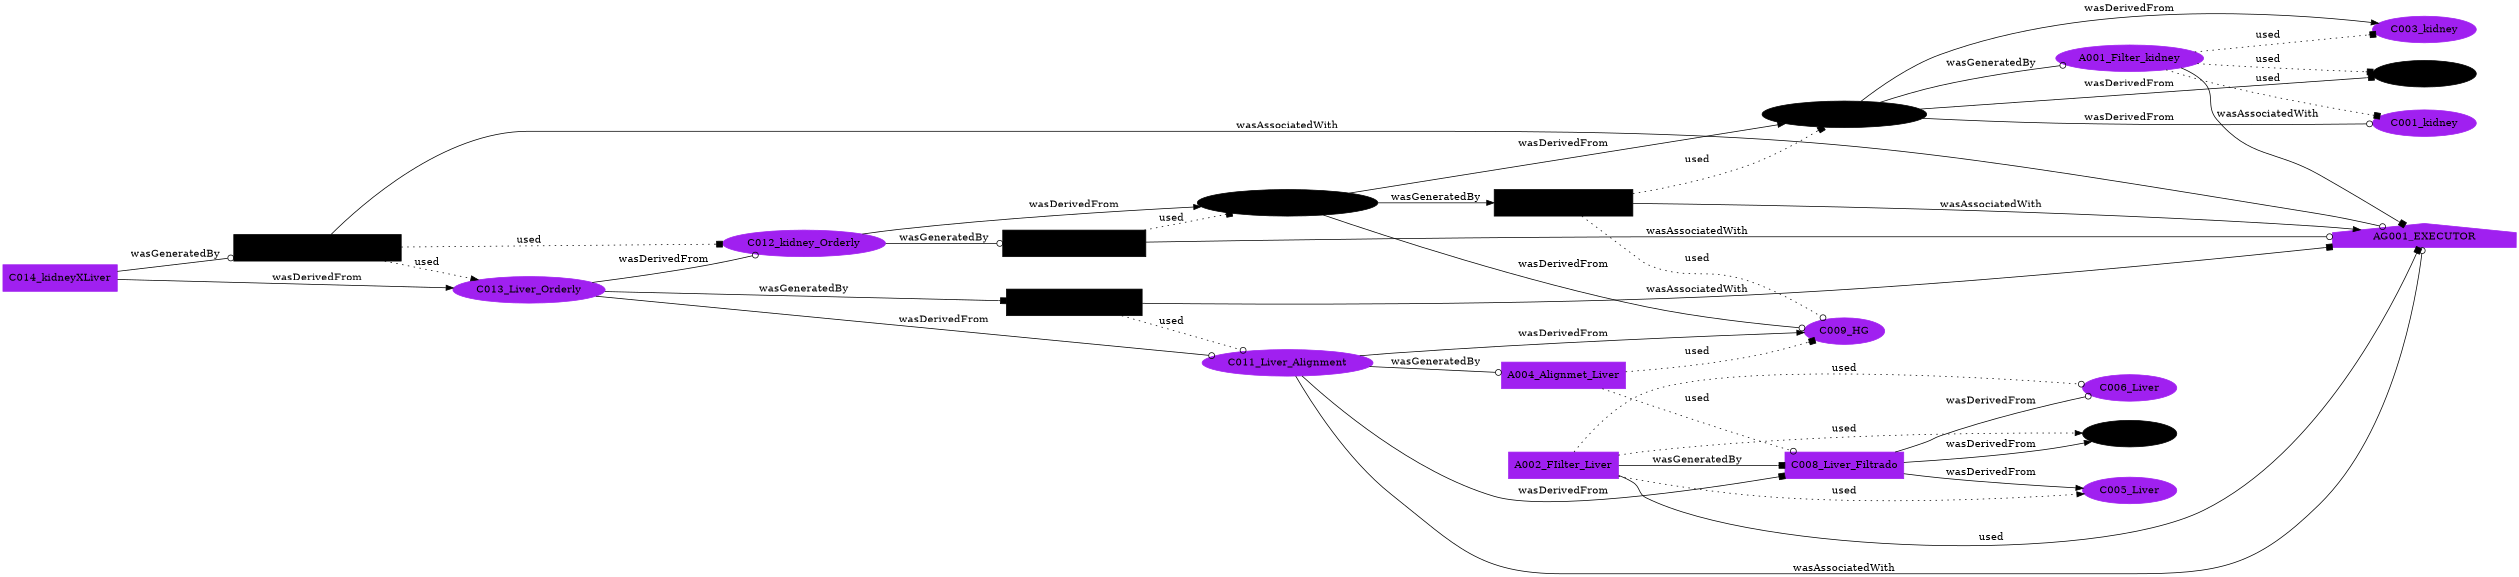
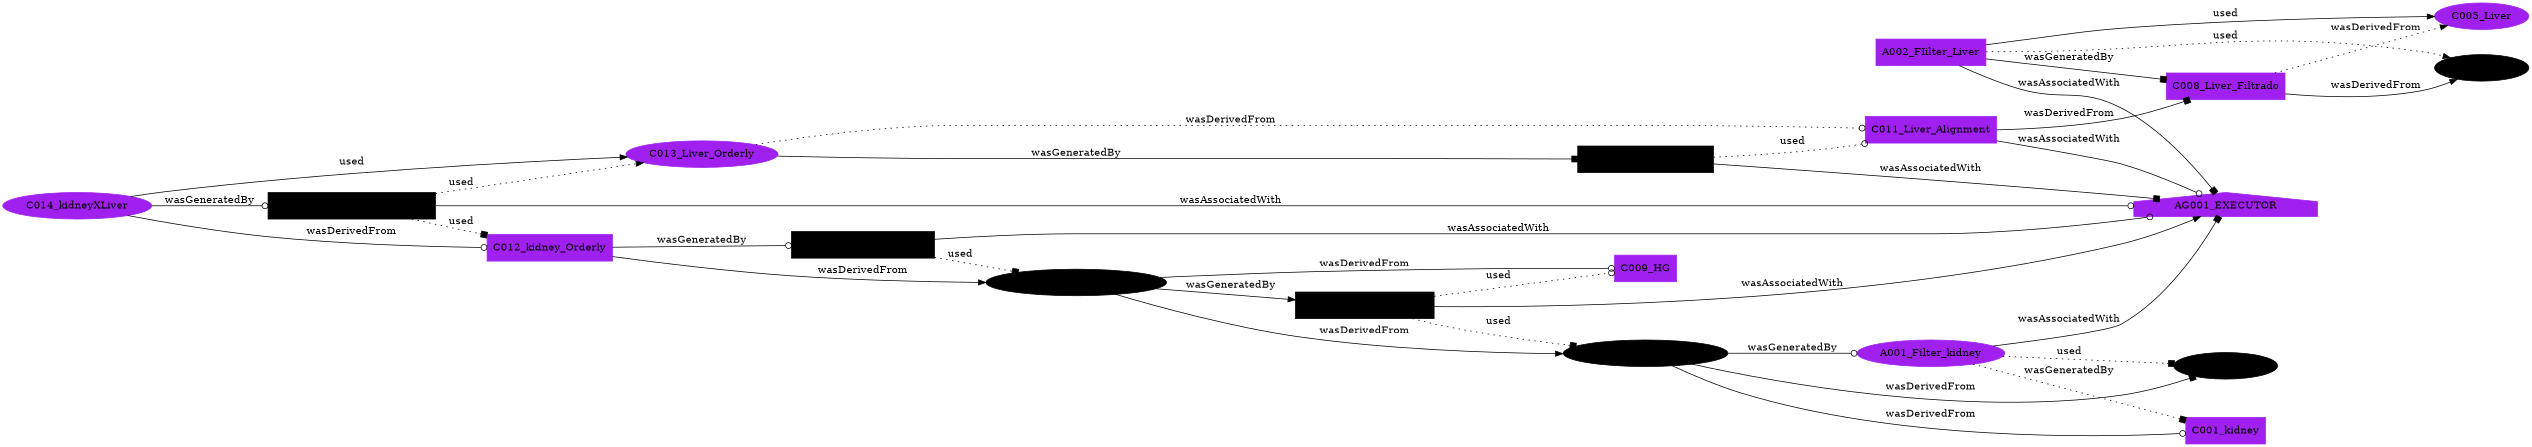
node "C003_kidney": removed
edge "A001_Filter_kidney" -> "C001_kidney": label "used" -> "wasGeneratedBy"
node "C001_kidney": shape ellipse -> box
node "C012_kidney_Orderly": shape ellipse -> box
edge "C013_Liver_Orderly" -> "C012_kidney_Orderly": now "C014_kidneyXLiver" -> "C012_kidney_Orderly"
node "C014_kidneyXLiver": shape box -> ellipse
edge "C014_kidneyXLiver" -> "C013_Liver_Orderly": label "wasDerivedFrom" -> "used"
edge "C013_Liver_Orderly" -> "C011_Liver_Alignment": style solid -> dotted
node "C009_HG": shape ellipse -> box
edge "C011_Liver_Alignment" -> "C009_HG": removed, label "wasDerivedFrom"
node "C011_Liver_Alignment": shape ellipse -> box
node "A004_Alignmet_Liver": removed
node "C006_Liver": removed
edge "C008_Liver_Filtrado" -> "C005_Liver": style solid -> dotted
edge "A002_FIilter_Liver" -> "C005_Liver": style dotted -> solid
edge "A002_FIilter_Liver" -> "AG001_EXECUTOR": label "used" -> "wasAssociatedWith"
